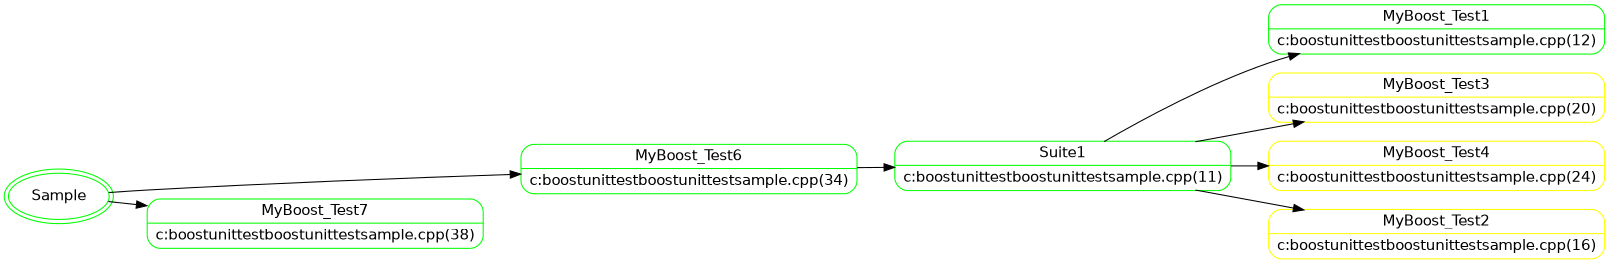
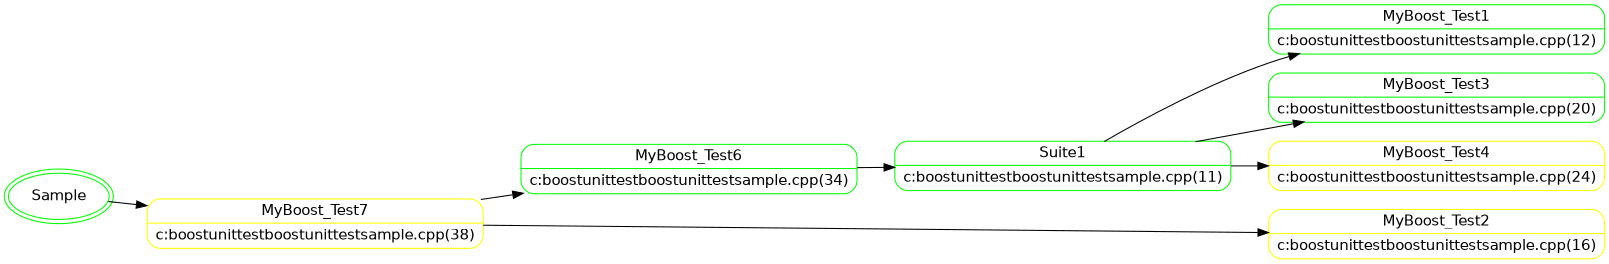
node "MyBoost_Test3": color yellow -> green
edge "Sample" -> "MyBoost_Test6": now "MyBoost_Test7" -> "MyBoost_Test6"
edge "Suite1" -> "MyBoost_Test2": now "MyBoost_Test7" -> "MyBoost_Test2"
node "MyBoost_Test7": color green -> yellow
